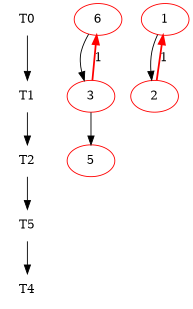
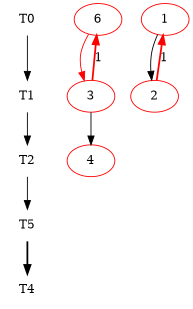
edge "6" -> "3": color black -> red
node "5": label "5" -> "4"
edge "T5" -> "T4": style solid -> bold
